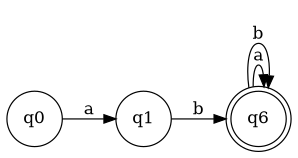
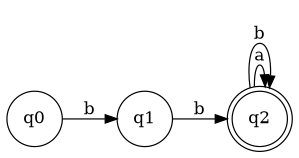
edge "q0" -> "q1": label "a" -> "b"
node "q6": label "q6" -> "q2"
